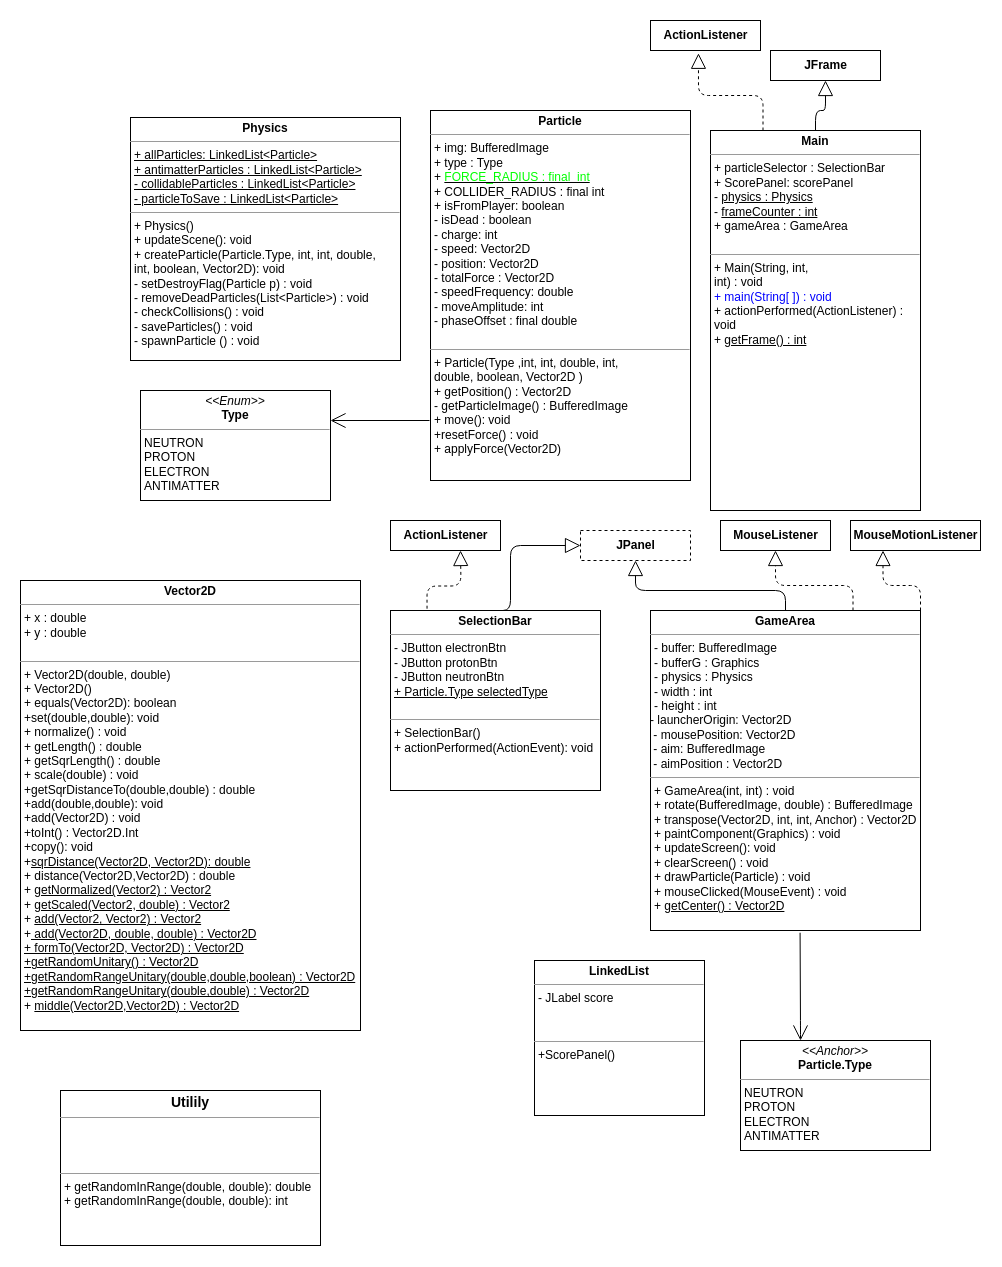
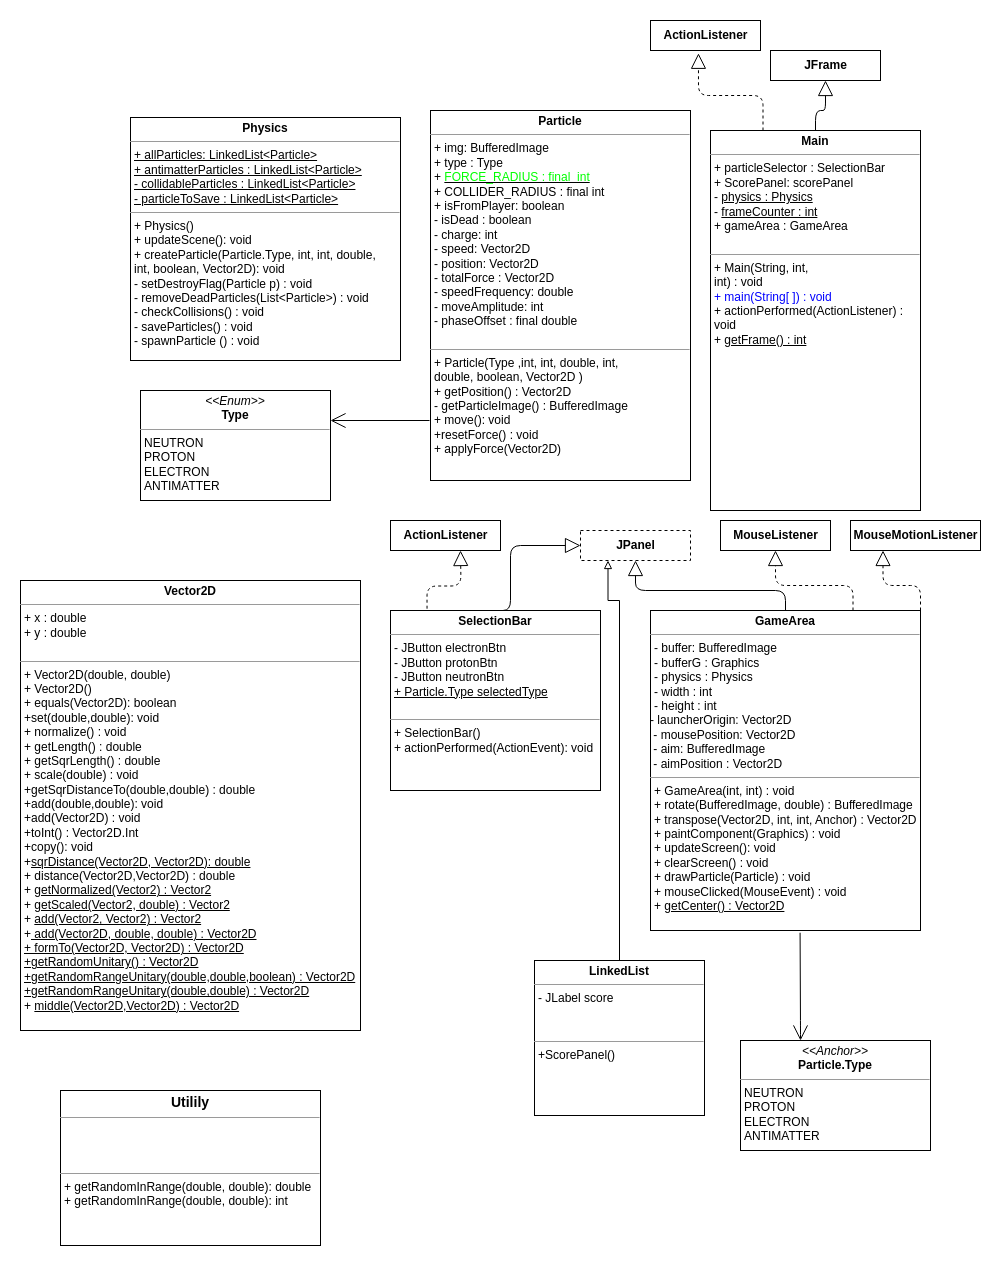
edge "LinkedList - JLabel score +ScorePanel()" -> "JPanel": added
